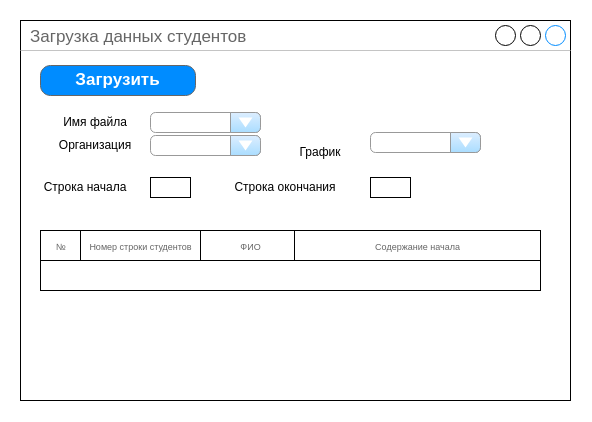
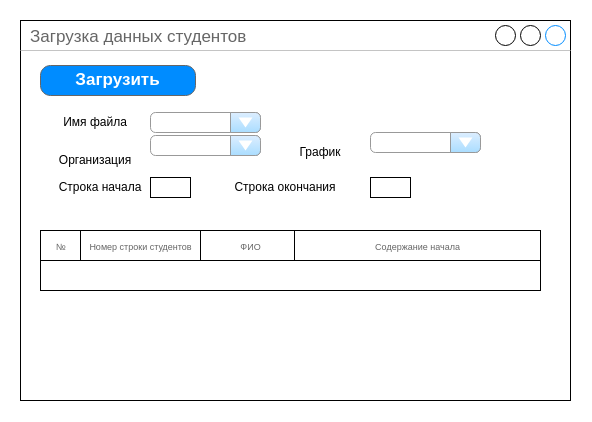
node "Организация": moved (96, 146) -> (96, 161)
node "Строка начала": moved (86, 188) -> (101, 188)
